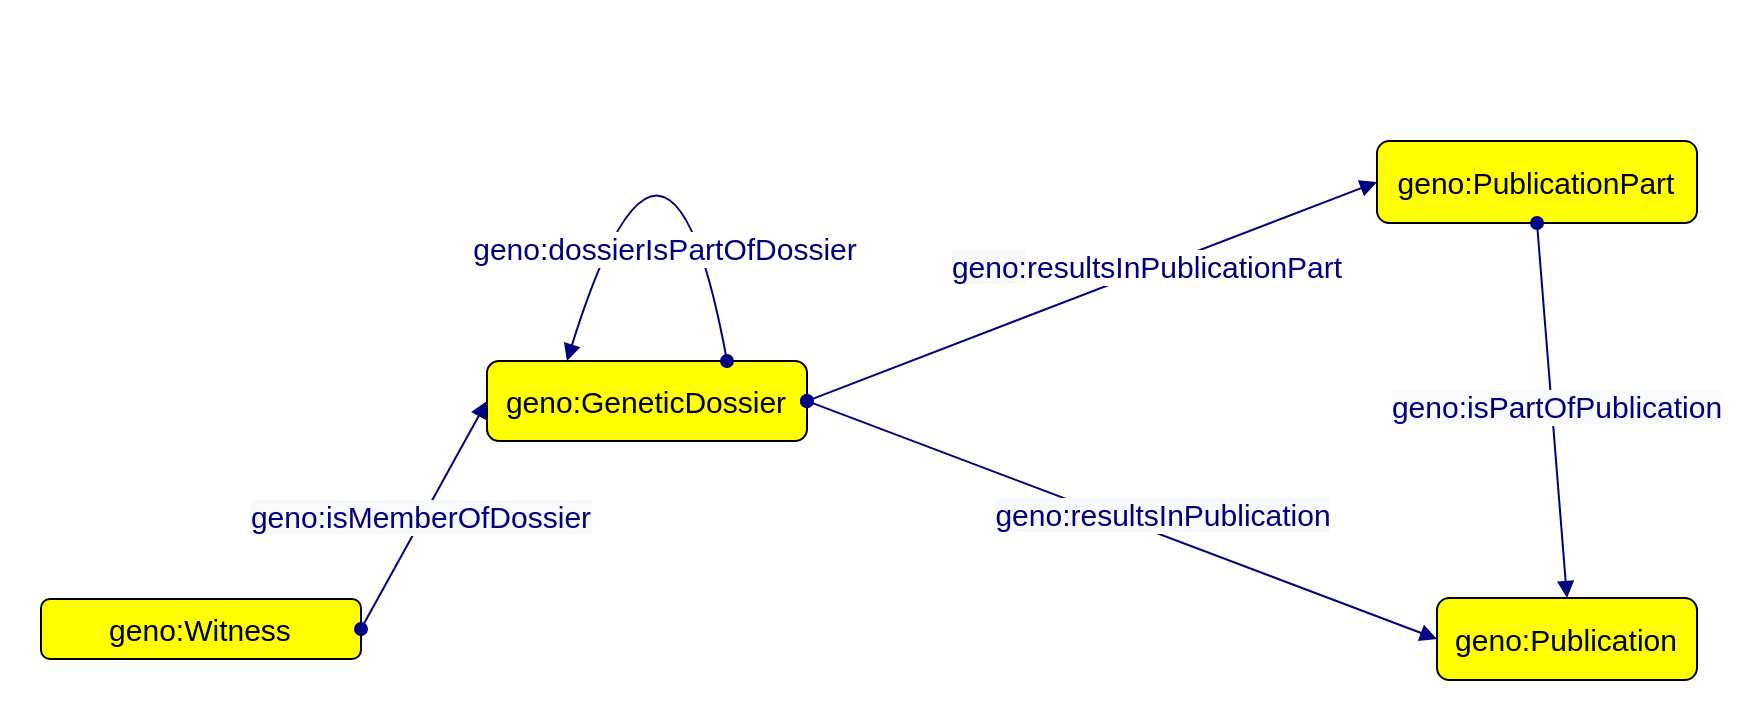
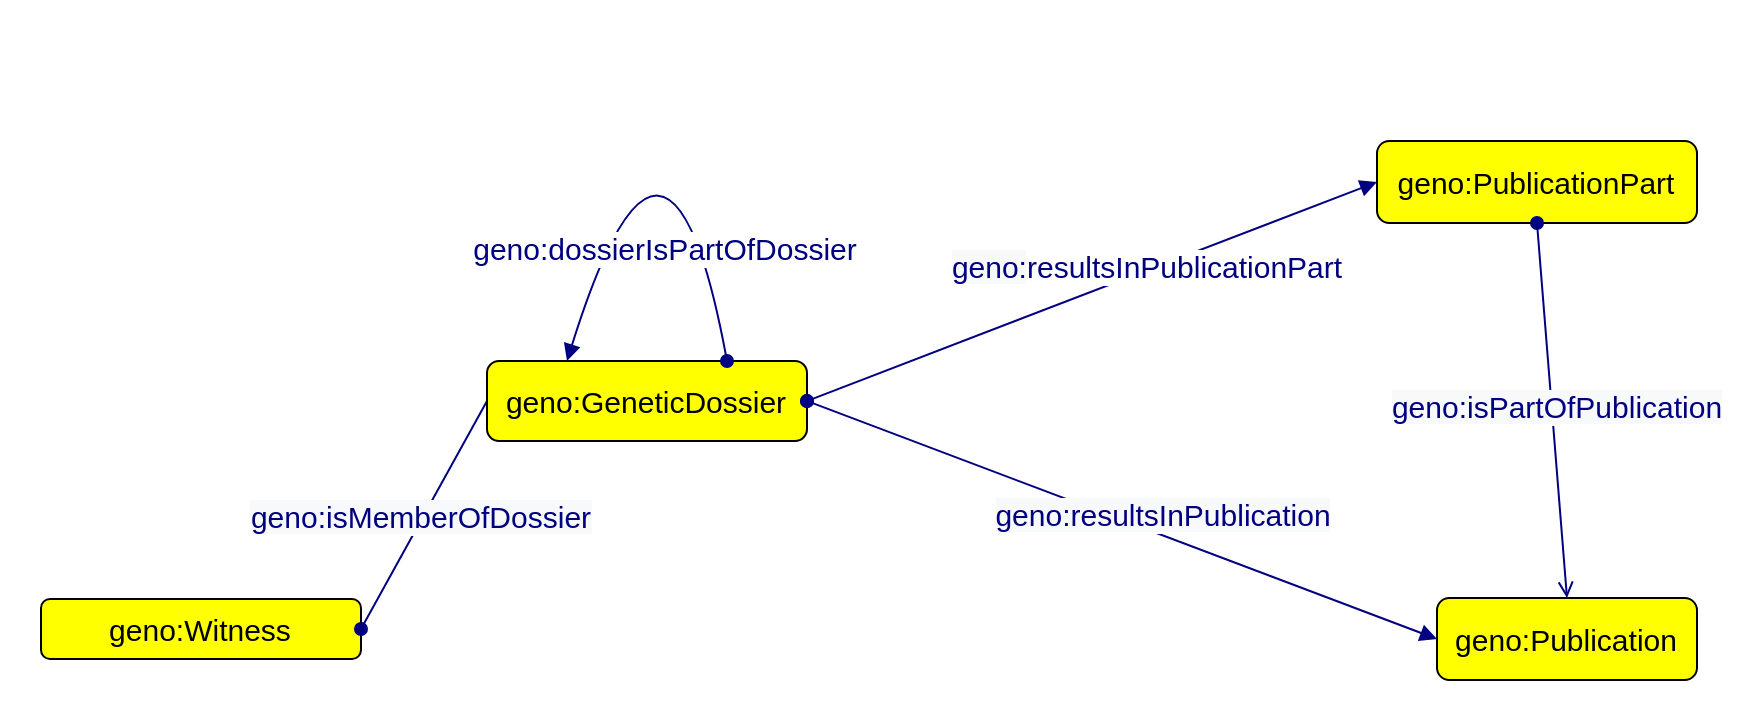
edge "geno:GeneticDossier" -- "geno:Witness": arrowhead block -> none
edge "geno:PublicationPart" -- "geno:Publication": arrowhead block -> open
